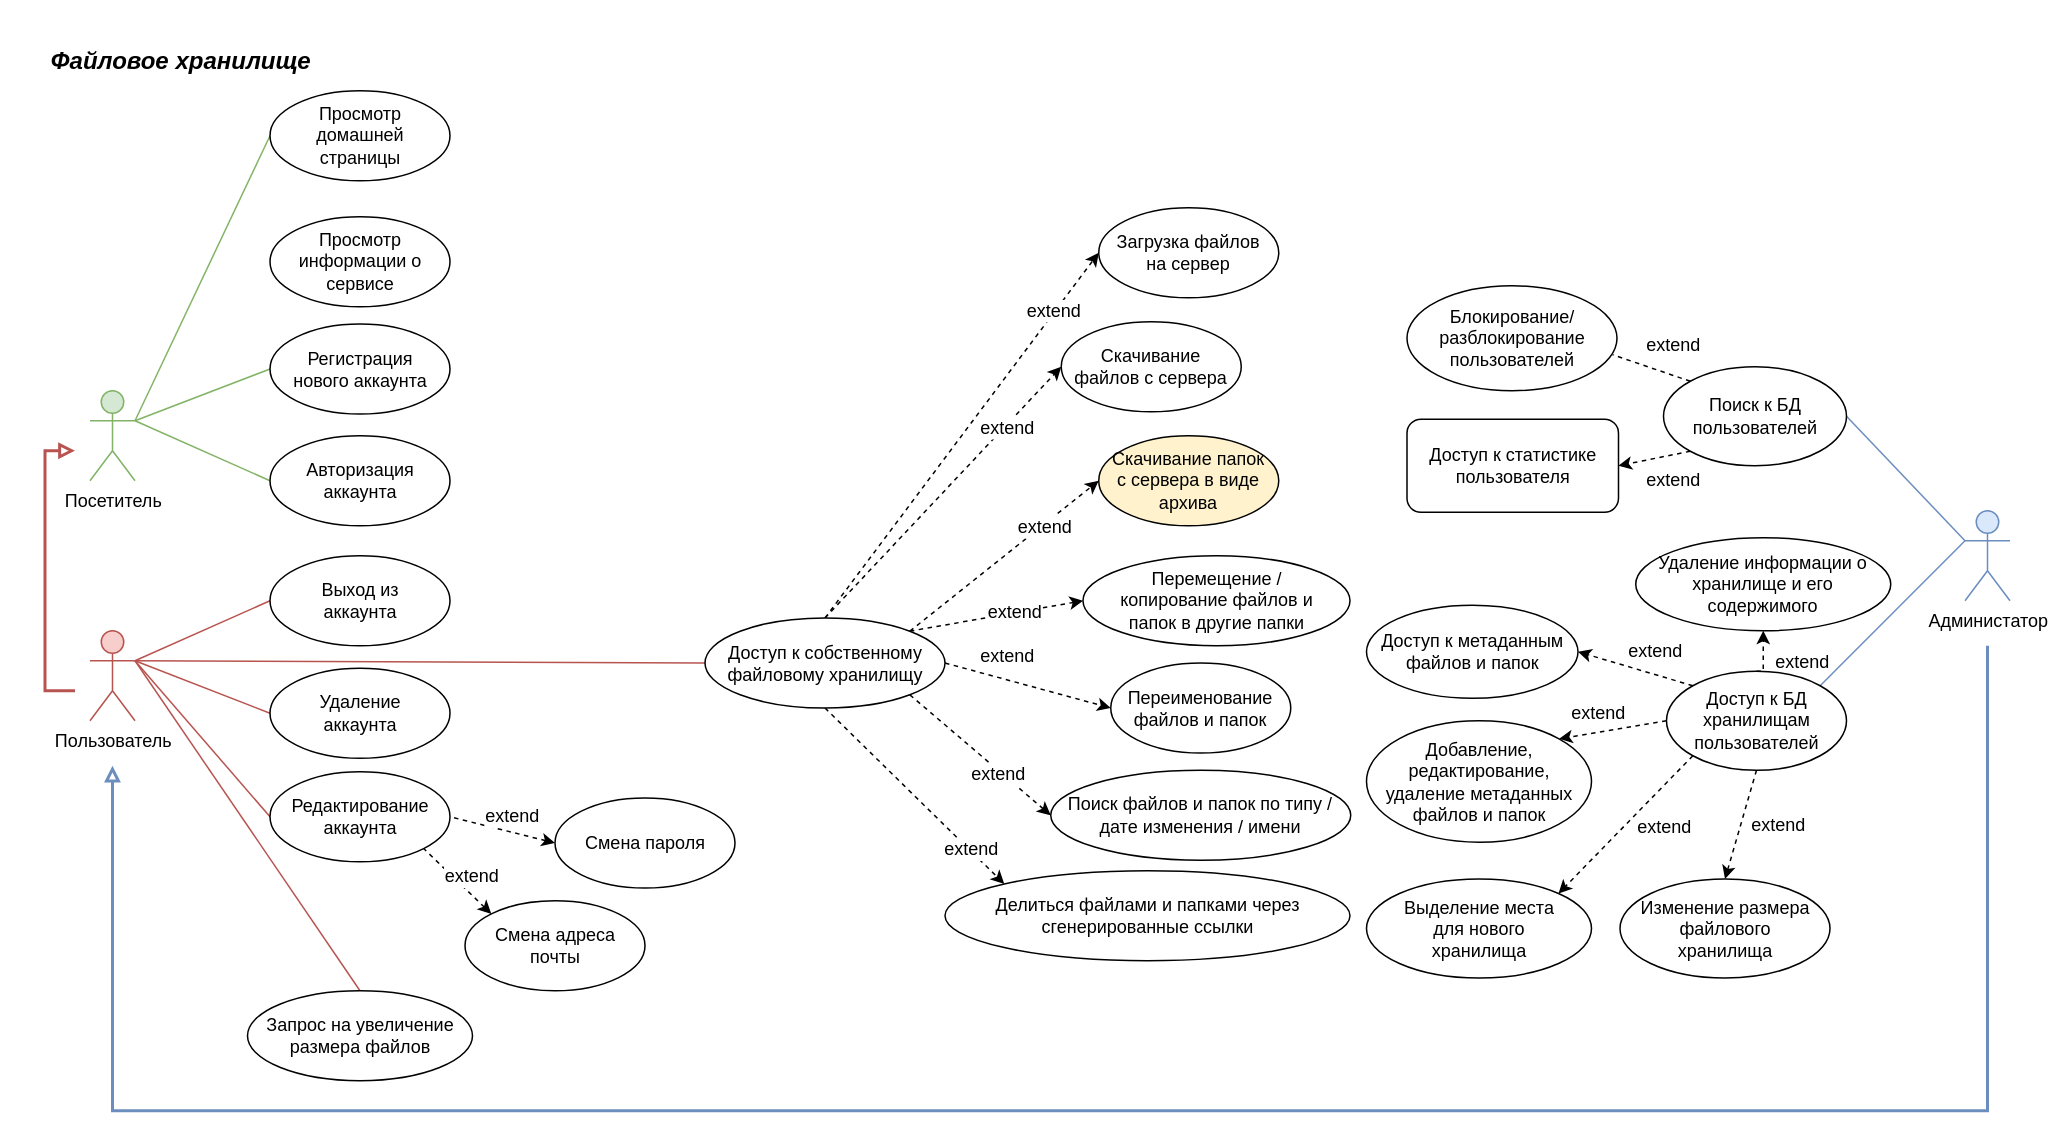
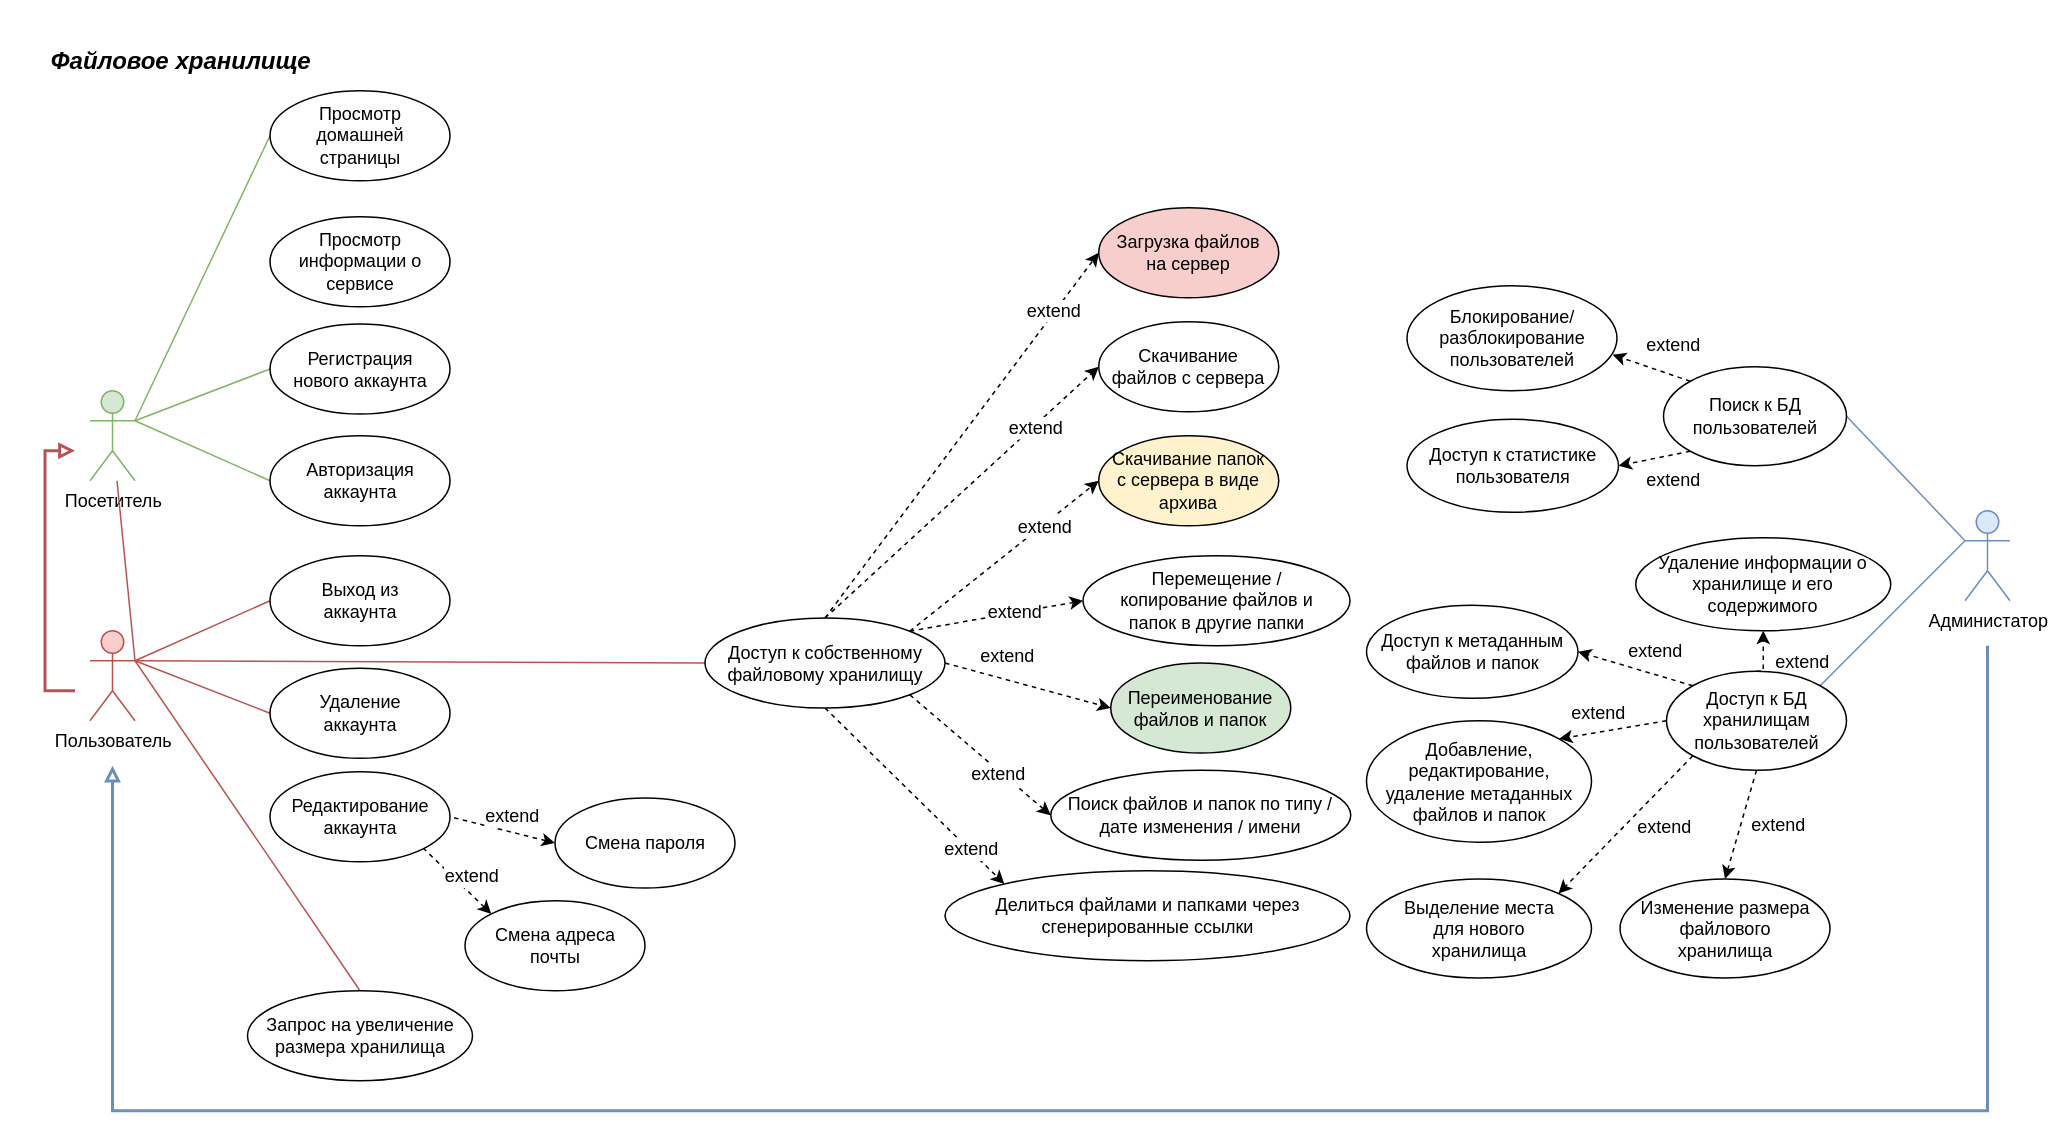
node "Загрузка файлов на сервер": fillcolor #ffffff -> #f8cecc
edge "Блокирование/разблокирование пользователей" -- "Поиск к БД пользователей": arrowhead none -> classic
node "Скачивание файлов с сервера": moved (1151, 367) -> (1189, 367)
node "Доступ к статистике пользователя": shape rounded rectangle -> ellipse
node "Переименование файлов и папок": fillcolor #ffffff -> #d5e8d4
edge "Пользователь" -- "Редактирование аккаунта": now "Пользователь" -- "Посетитель"
node "Запрос на увеличение размера файлов": label "Запрос на увеличение размера файлов" -> "Запрос на увеличение размера хранилища"
